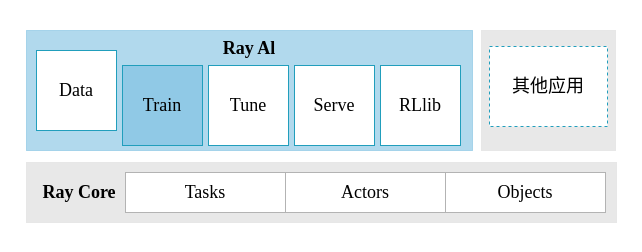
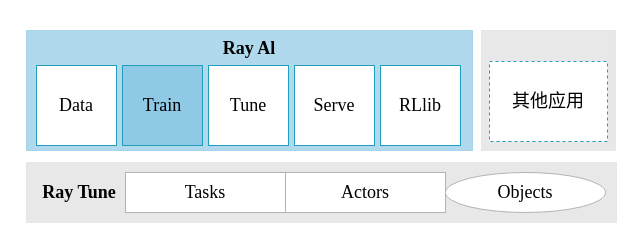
node "其他应用": moved (549, 87) -> (549, 102)
node "Data": moved (77, 91) -> (77, 106)
node "Ray Core": label "Ray Core" -> "Ray Tune"
node "Objects": shape rectangle -> ellipse
